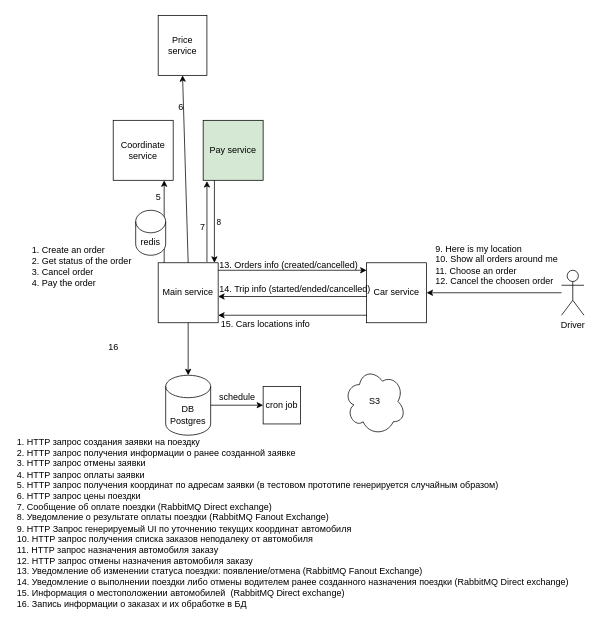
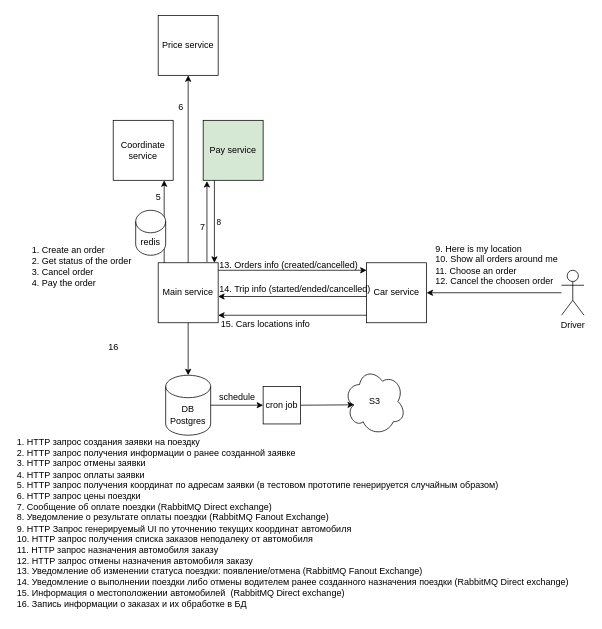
node "Price service": size 49x60 -> 60x60
edge "cron job" -> "S3": added
